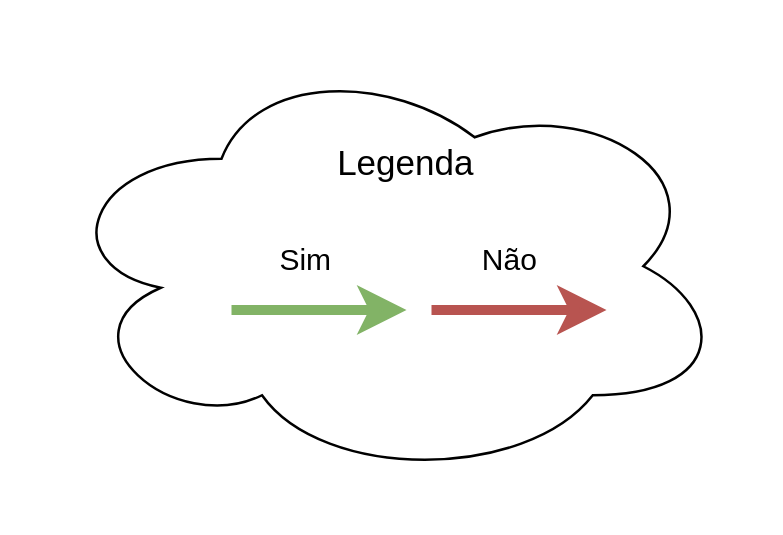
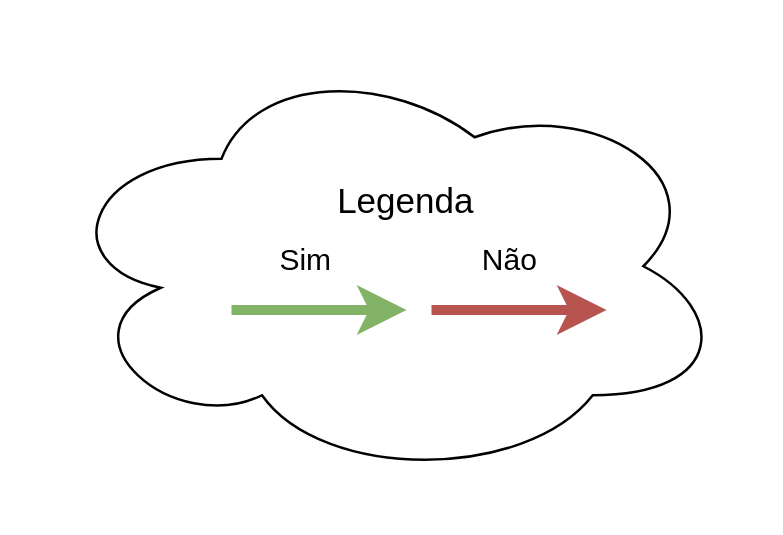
node "Legenda": moved (406, 164) -> (406, 201)
